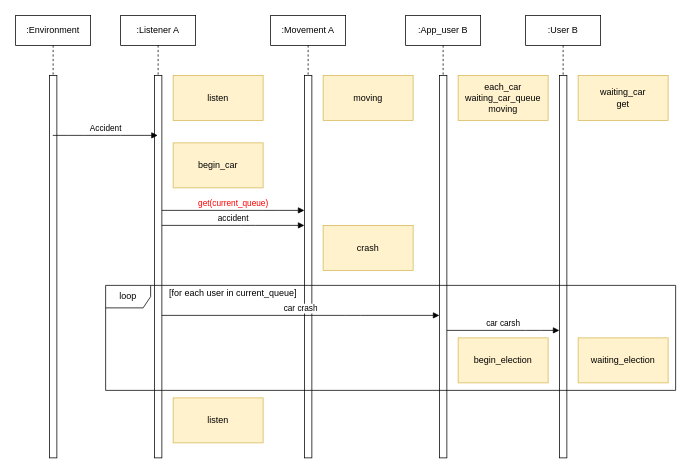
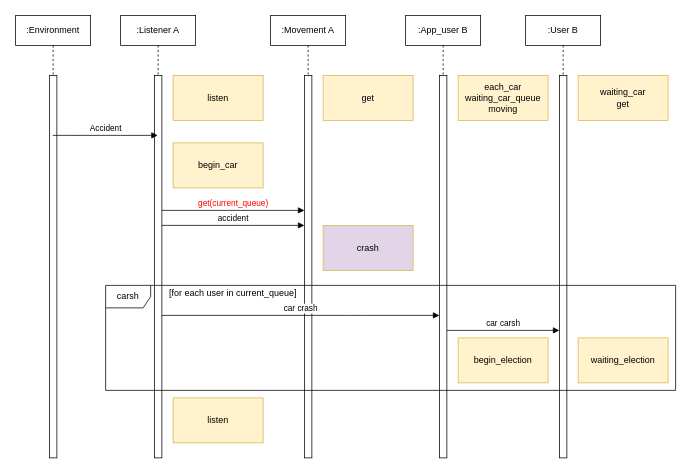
node "moving": label "moving" -> "get"
node "crash": fillcolor #fff2cc -> #e1d5e7
node "loop": label "loop" -> "carsh"
